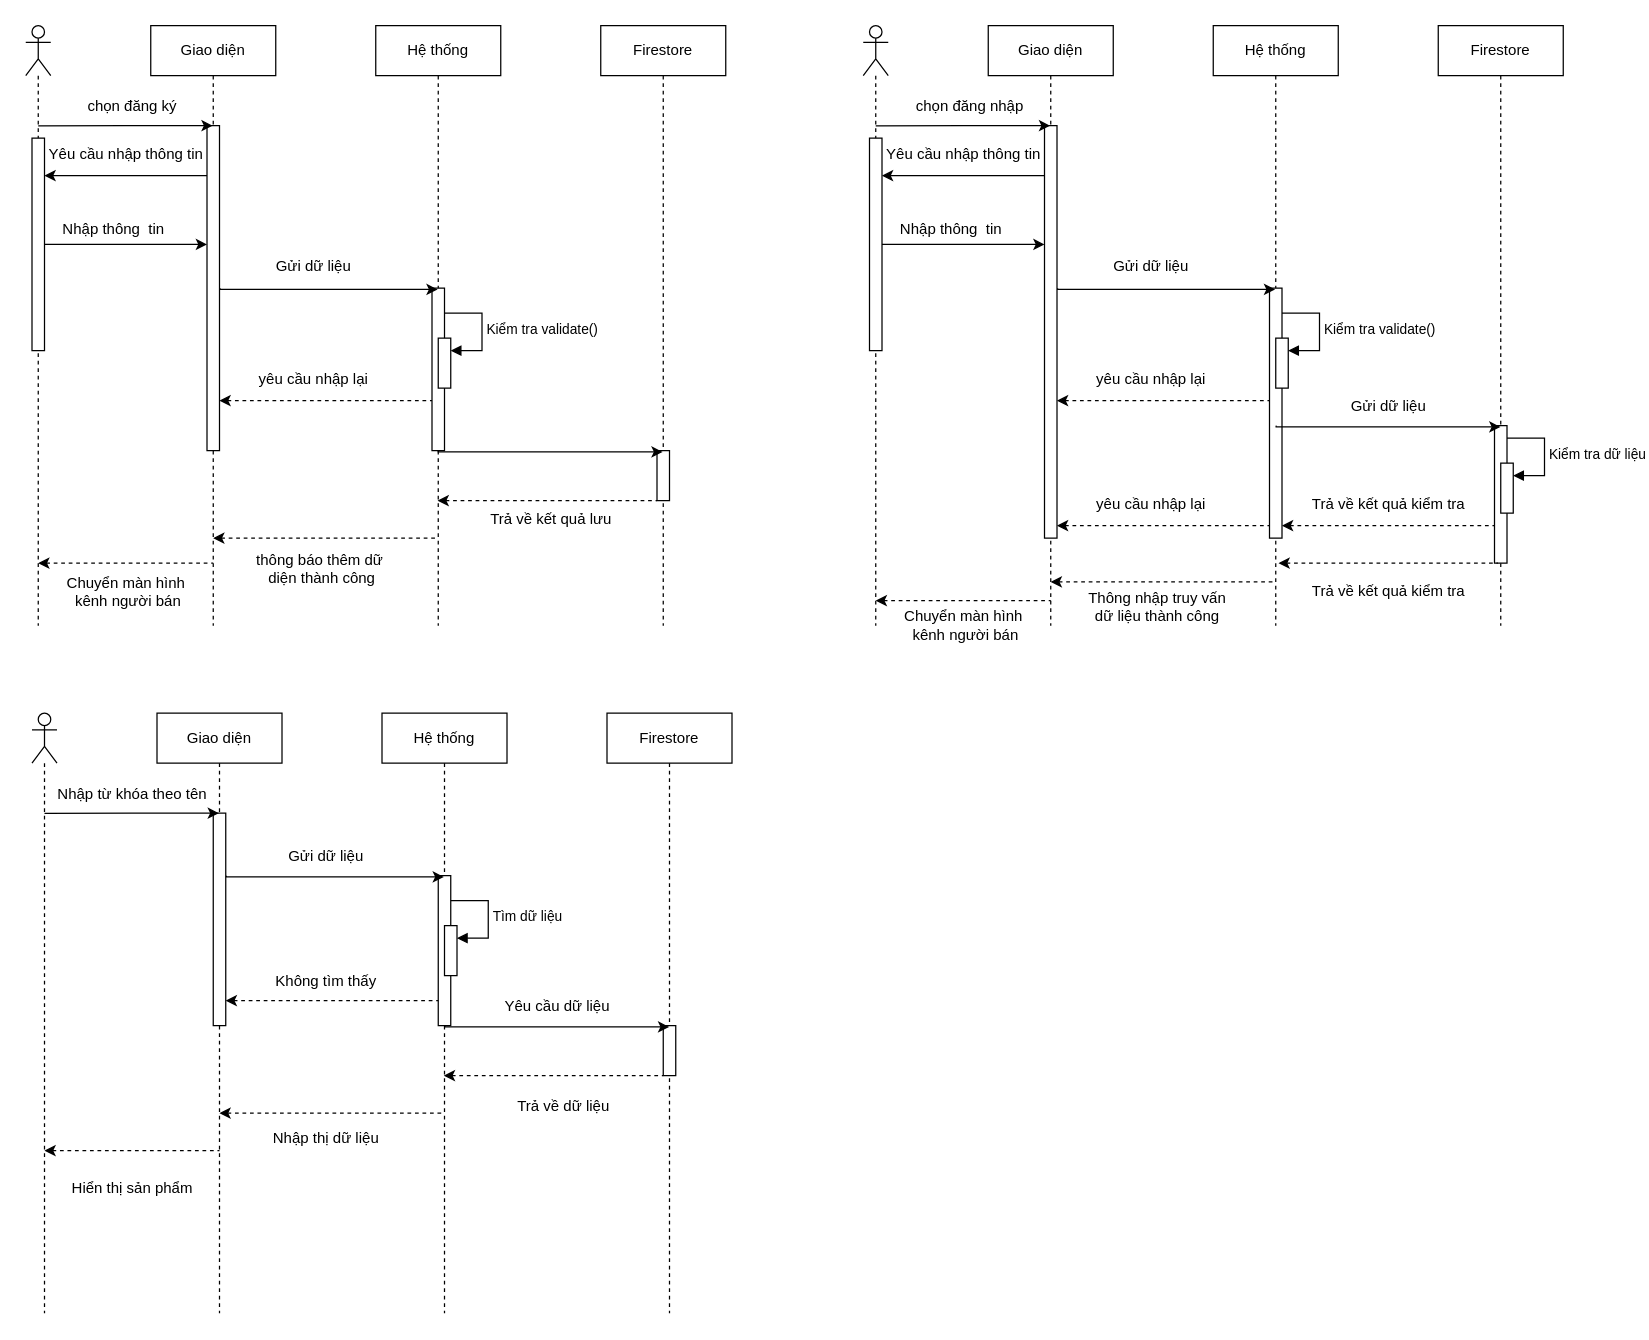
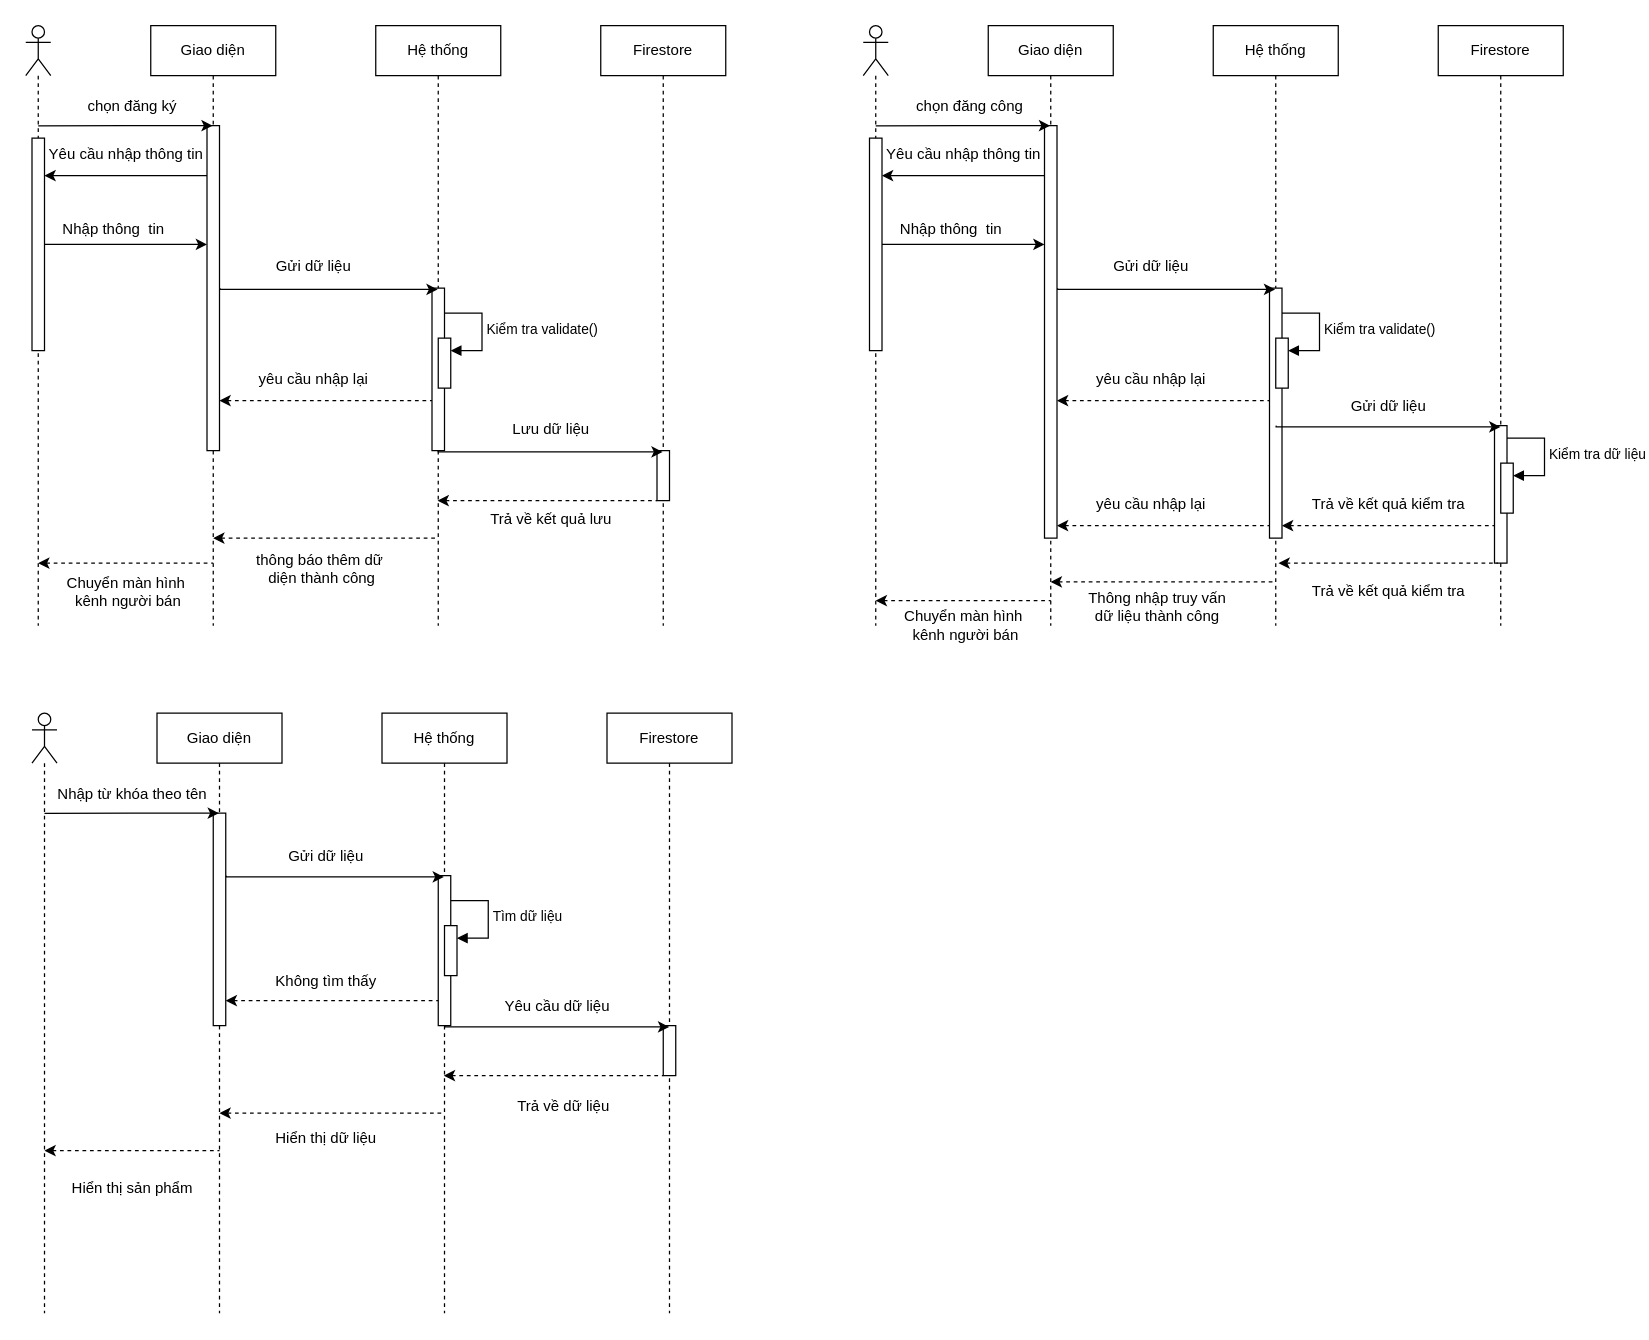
node "chọn đăng nhập": label "chọn đăng nhập" -> "chọn đăng công"
node "Lưu dữ liệu": added
node "Nhập thị dữ liệu": label "Nhập thị dữ liệu" -> "Hiển thị dữ liệu"
